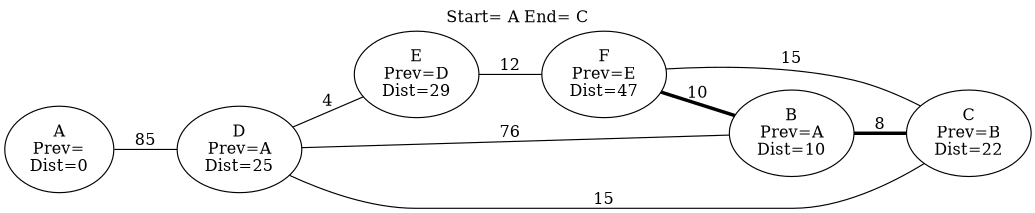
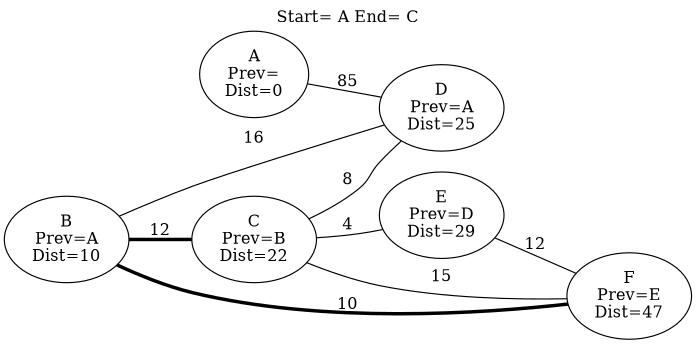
edge "E Prev=D Dist=29" -- "D Prev=A Dist=25": now "E Prev=D Dist=29" -- "C Prev=B Dist=22"
edge "B Prev=A Dist=10" -- "C Prev=B Dist=22": label "8" -> "12"
edge "B Prev=A Dist=10" -- "D Prev=A Dist=25": label "76" -> "16"
edge "C Prev=B Dist=22" -- "D Prev=A Dist=25": label "15" -> "8"
